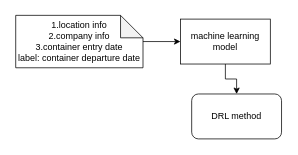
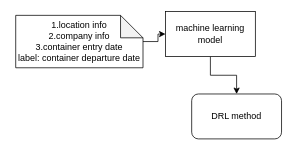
node "machine learning model": moved (225, 42) -> (210, 34)
